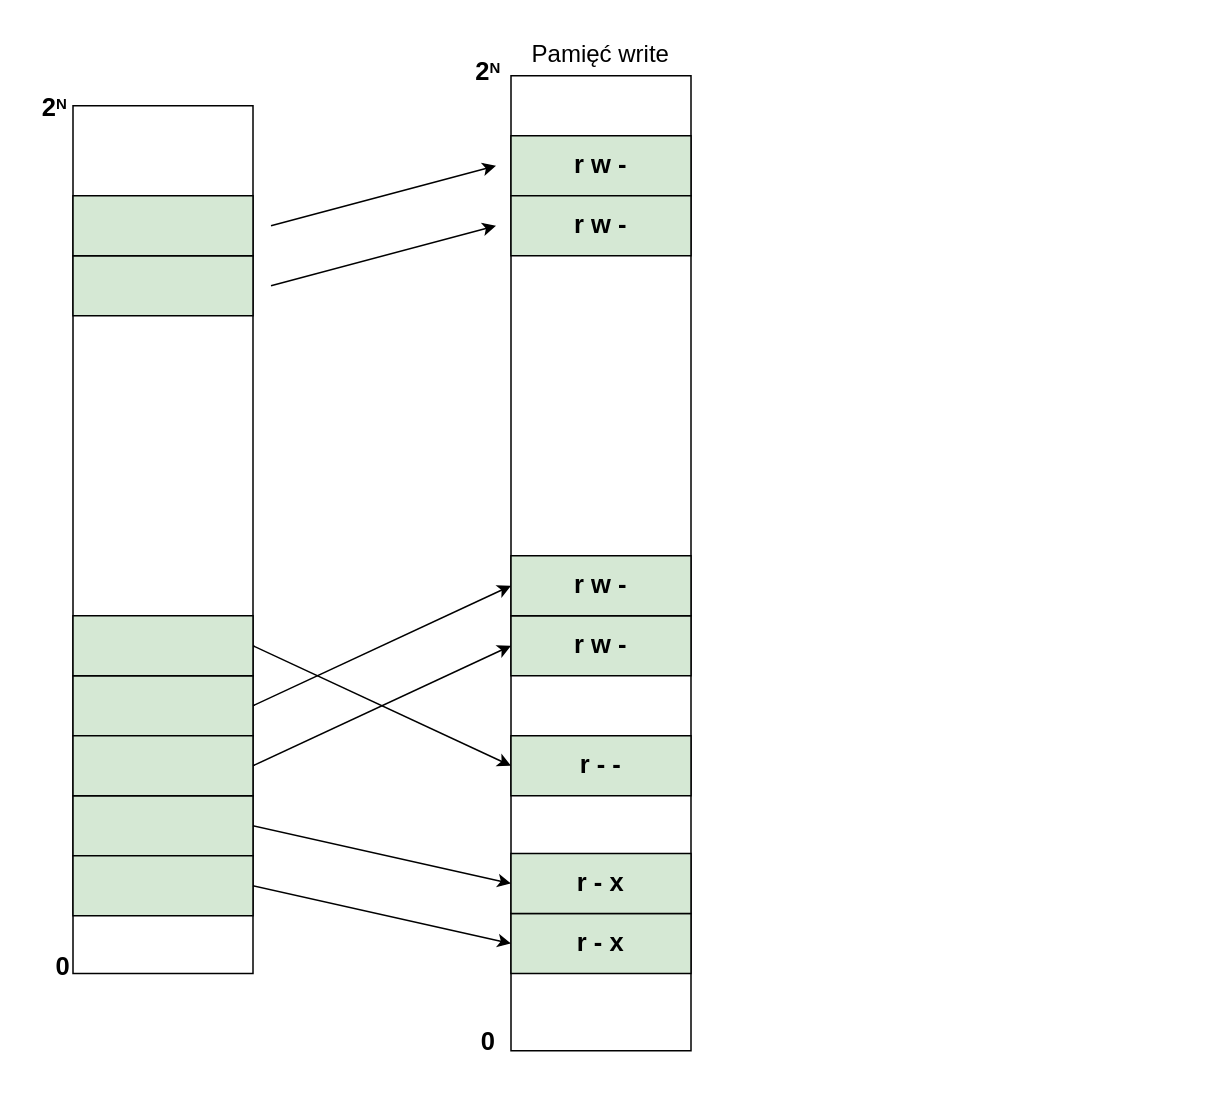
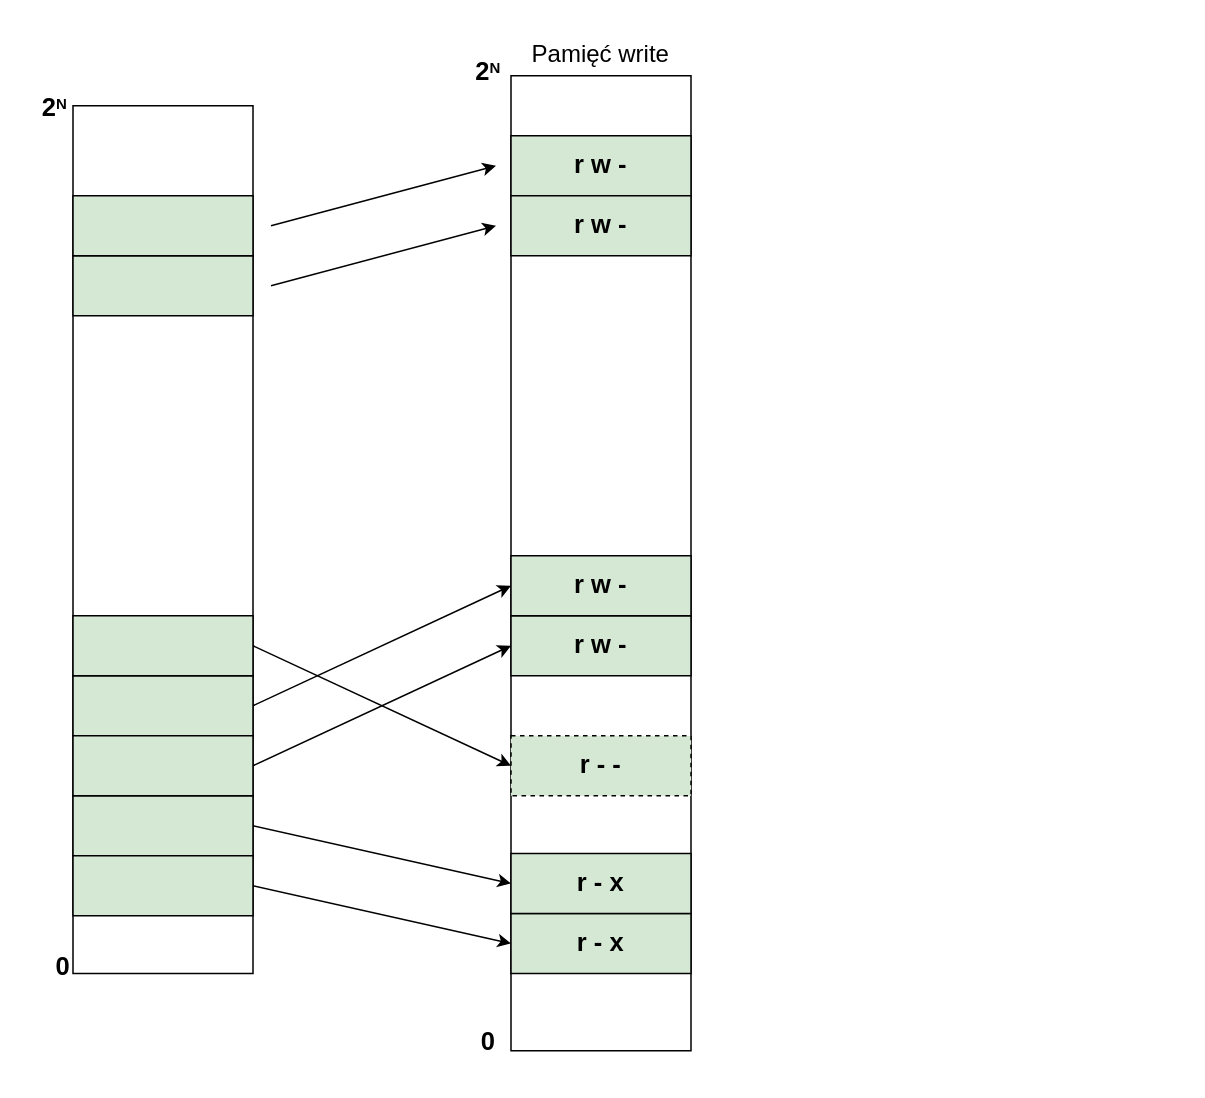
node "r - -": style solid -> dashed
